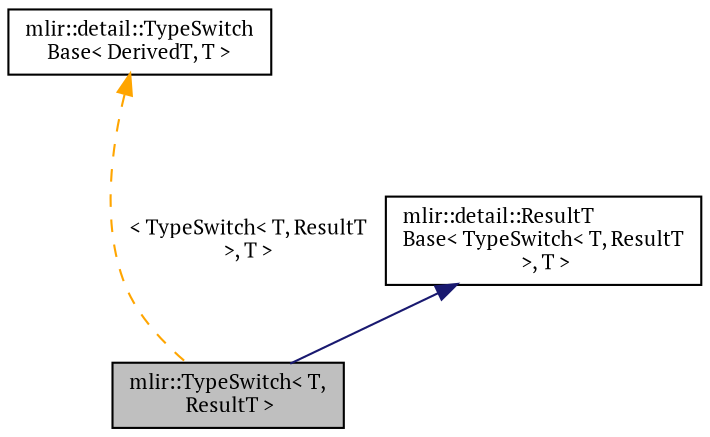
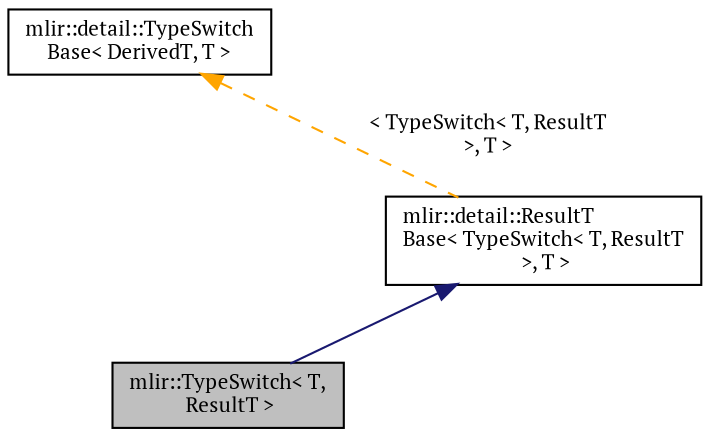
edge "mlir::TypeSwitch< T, ResultT >" -> "mlir::detail::TypeSwitch Base< DerivedT, T >": now "mlir::detail::ResultT Base< TypeSwitch< T, ResultT >, T >" -> "mlir::detail::TypeSwitch Base< DerivedT, T >"
